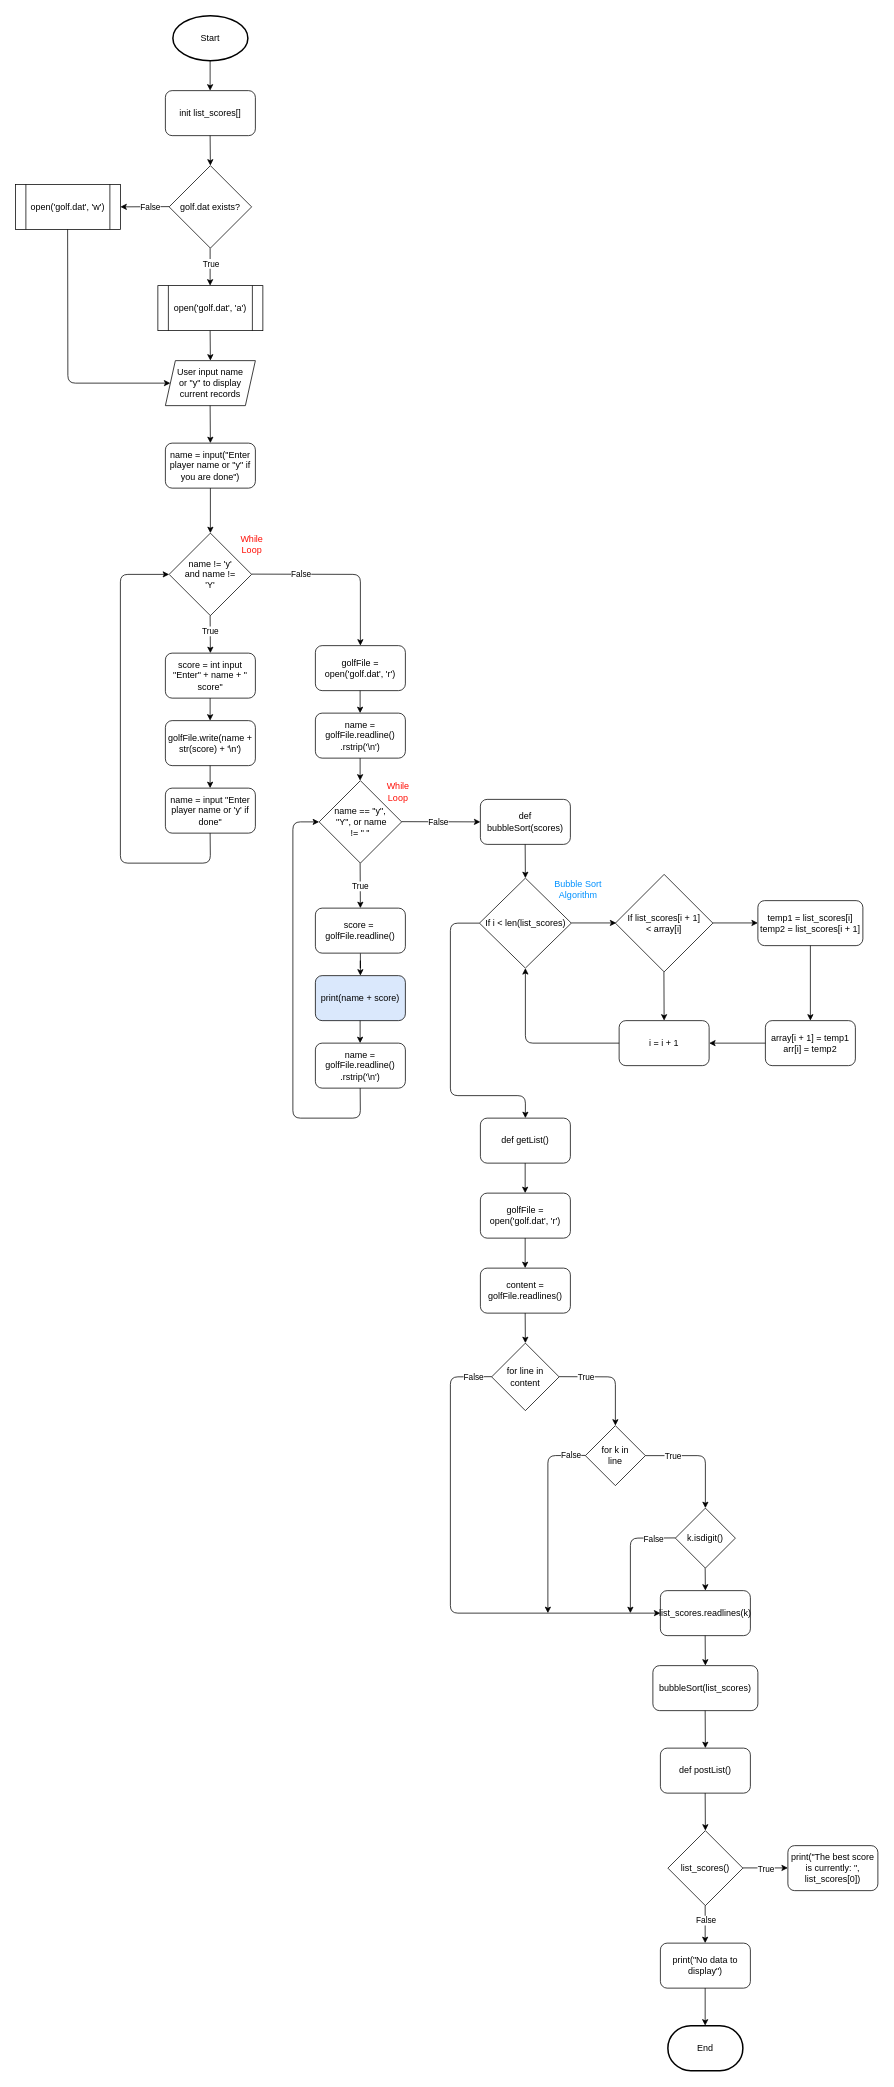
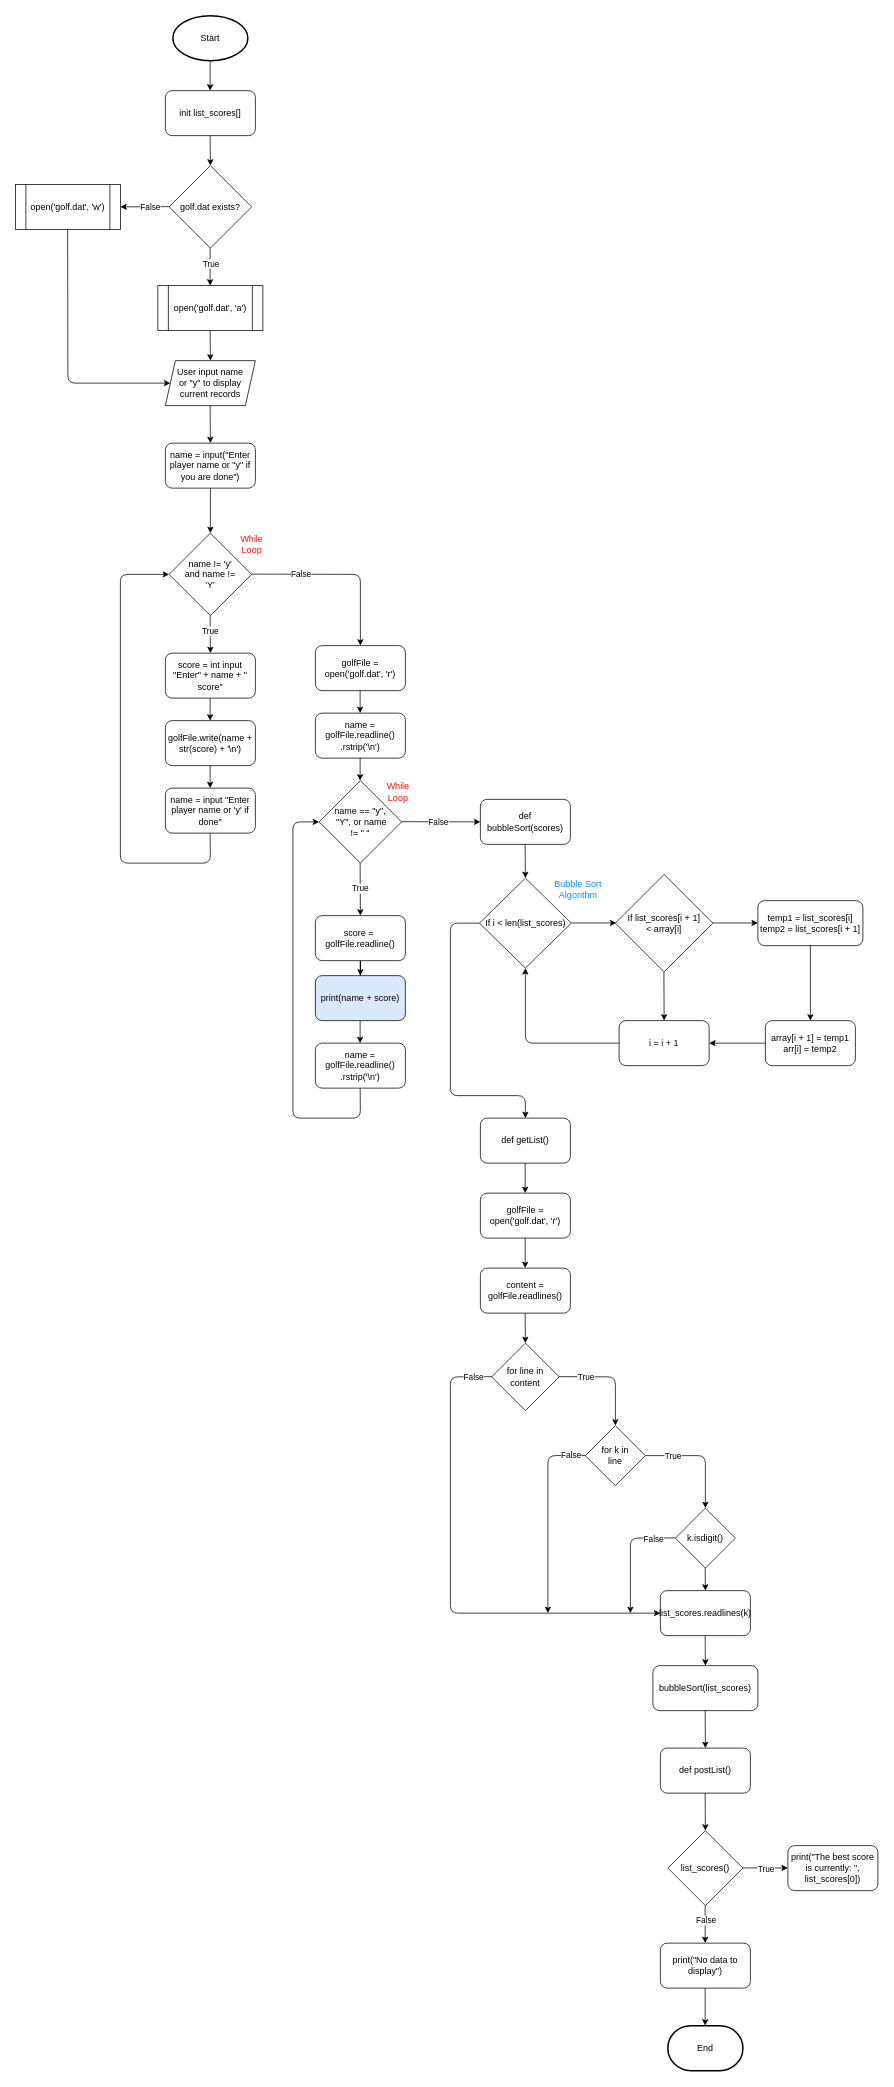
node "score = golfFile.readline()": moved (360, 930) -> (360, 938)
